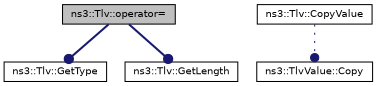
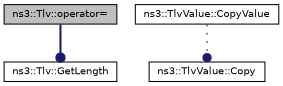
node "ns3::Tlv::CopyValue": label "ns3::Tlv::CopyValue" -> "ns3::TlvValue::CopyValue"
node "ns3::Tlv::GetType": removed
